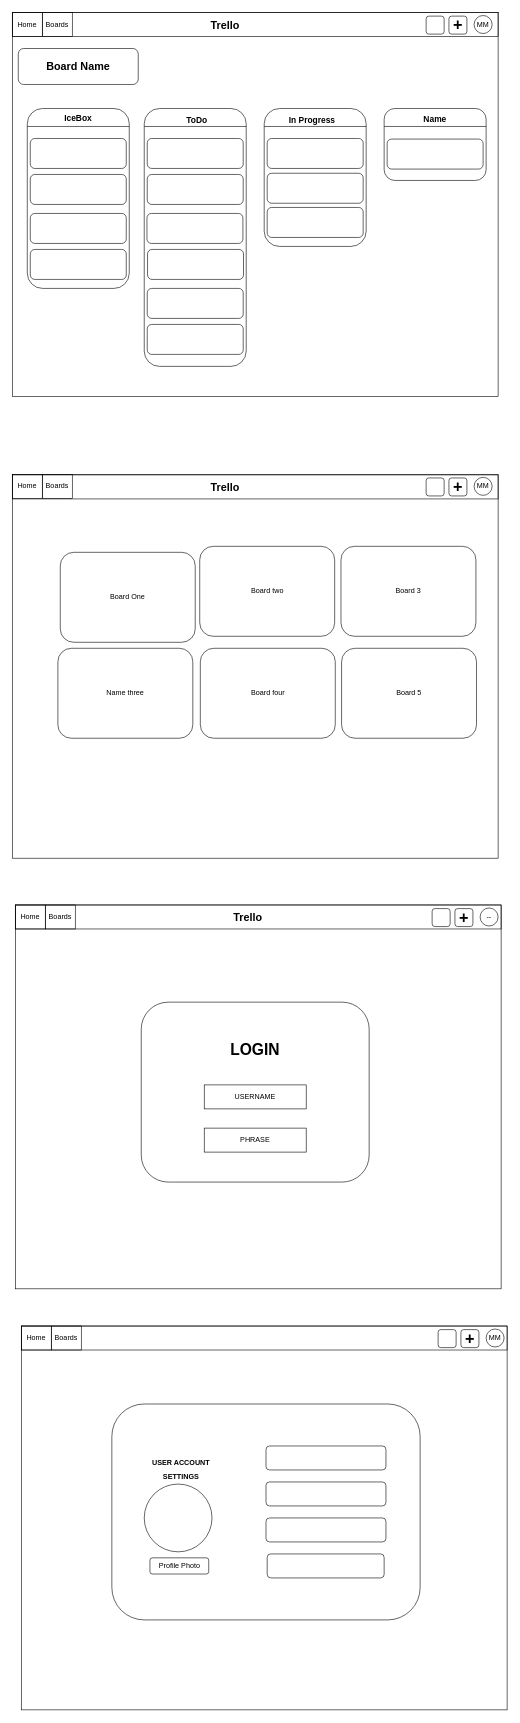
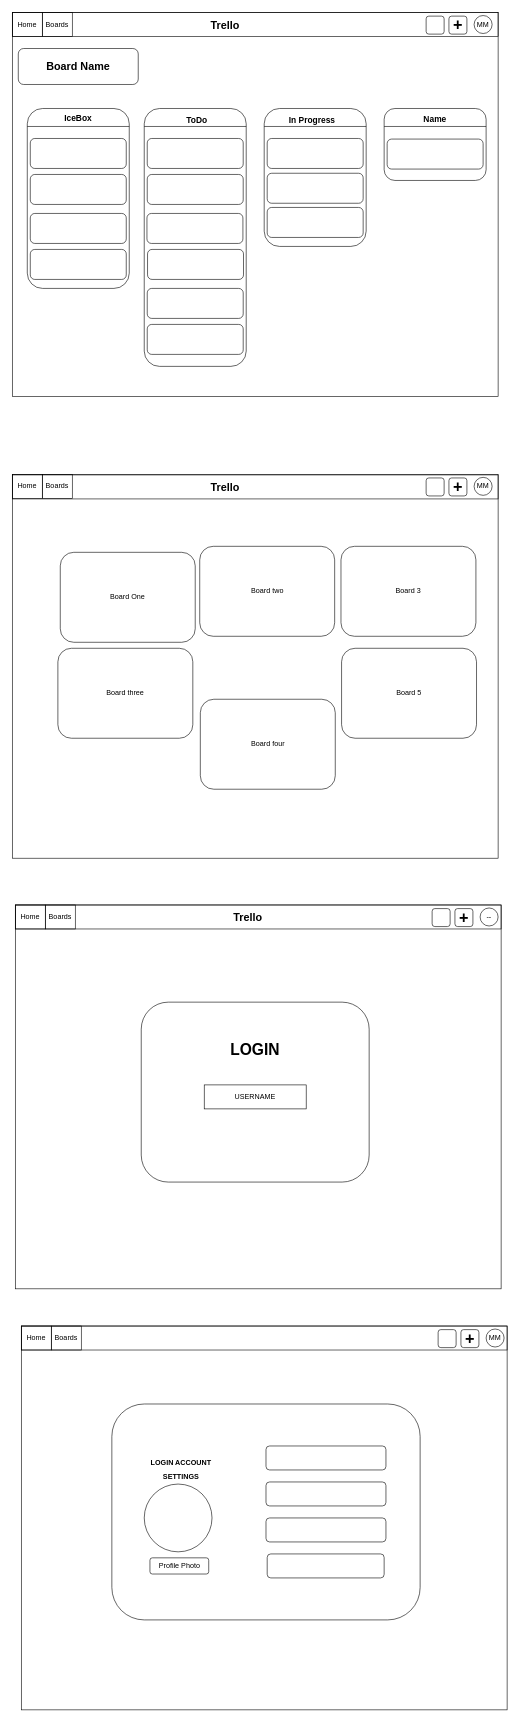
node "Name three": label "Name three" -> "Board three"
node "Board four": moved (268, 693) -> (268, 744)
node "PHRASE": removed
node "USER ACCOUNT SETTINGS": label "USER ACCOUNT SETTINGS" -> "LOGIN ACCOUNT SETTINGS"
